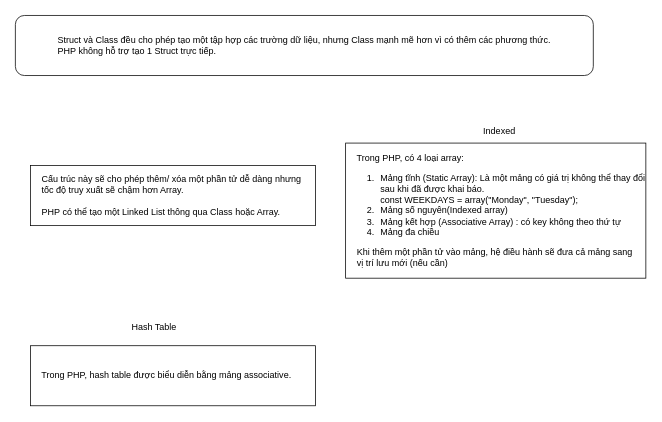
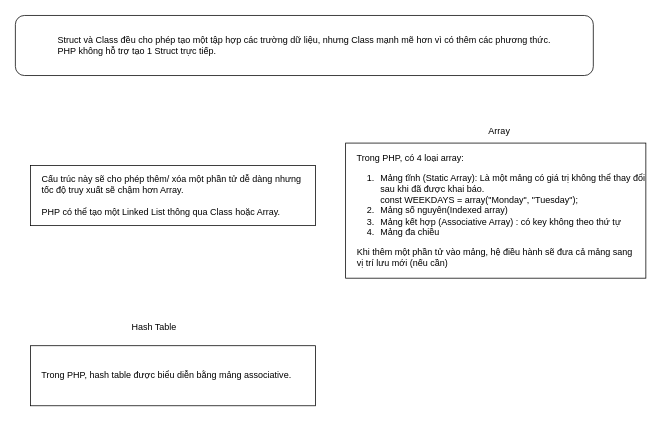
node "Indexed": label "Indexed" -> "Array"
